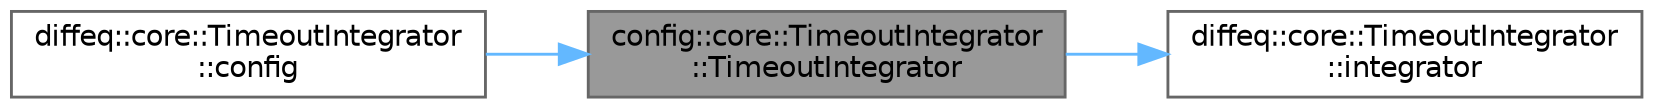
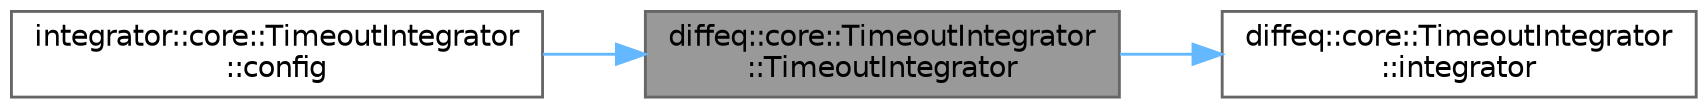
node "diffeq::core::TimeoutIntegrator ::config": label "diffeq::core::TimeoutIntegrator ::config" -> "integrator::core::TimeoutIntegrator ::config"
node "config::core::TimeoutIntegrator ::TimeoutIntegrator": label "config::core::TimeoutIntegrator ::TimeoutIntegrator" -> "diffeq::core::TimeoutIntegrator ::TimeoutIntegrator"
